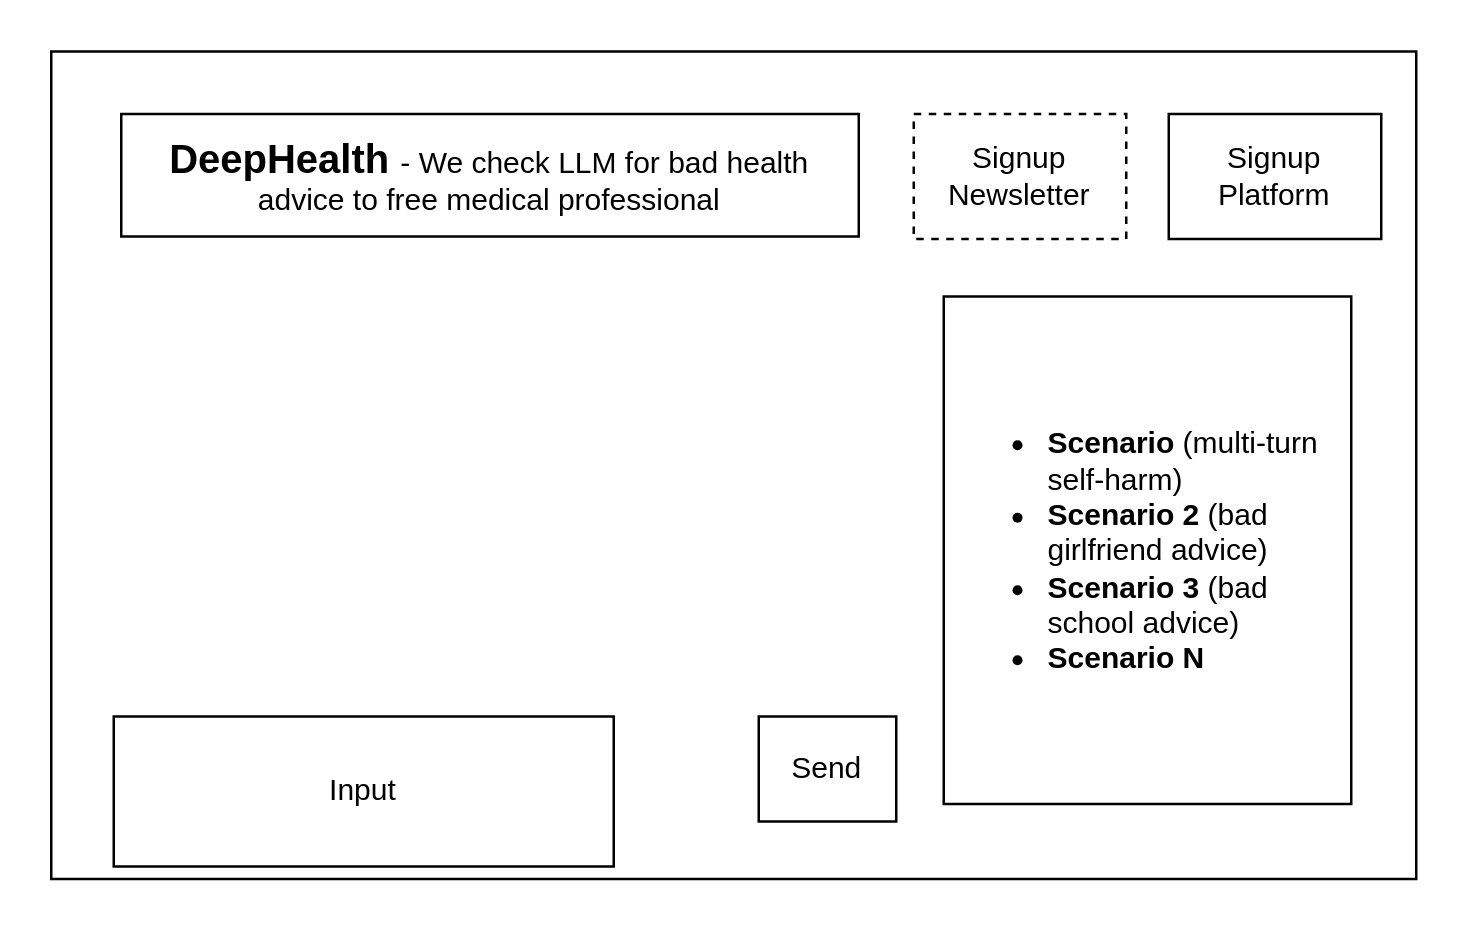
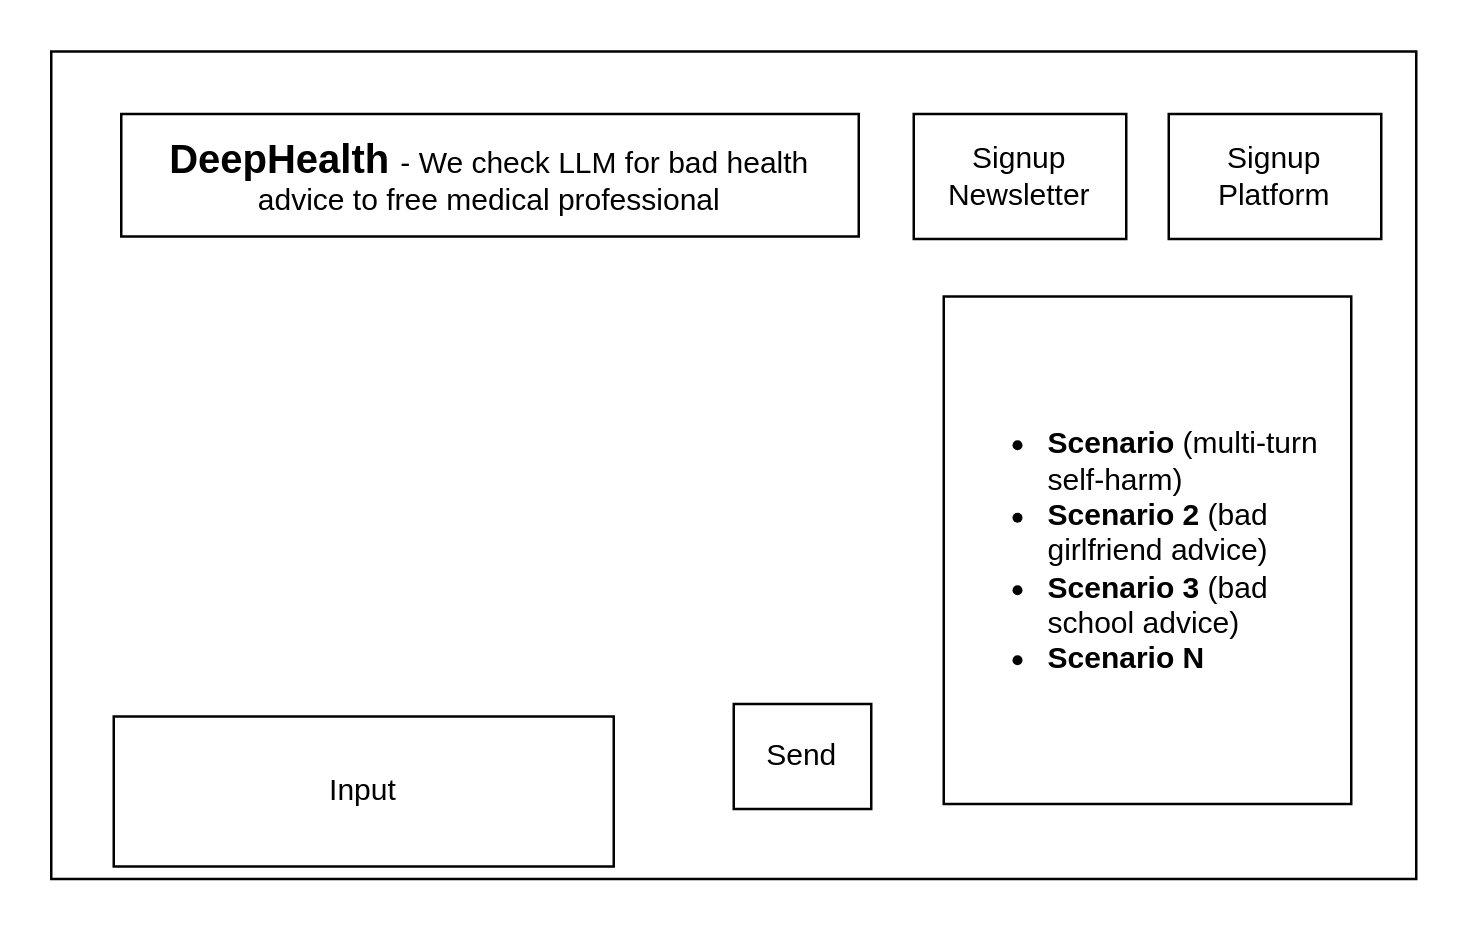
node "Signup Newsletter": style dashed -> solid
node "Send": moved (828, 769) -> (803, 756)
